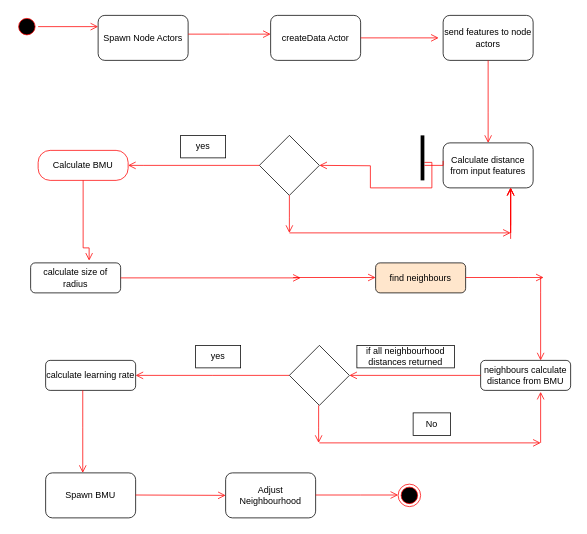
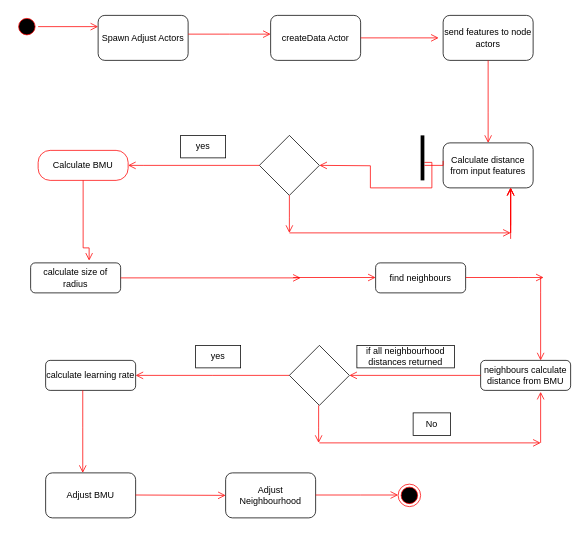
node "Spawn Node Actors": label "Spawn Node Actors" -> "Spawn Adjust Actors"
node "find neighbours": fillcolor #ffe6cc -> #ffffff
node "Spawn BMU": label "Spawn BMU" -> "Adjust BMU"
